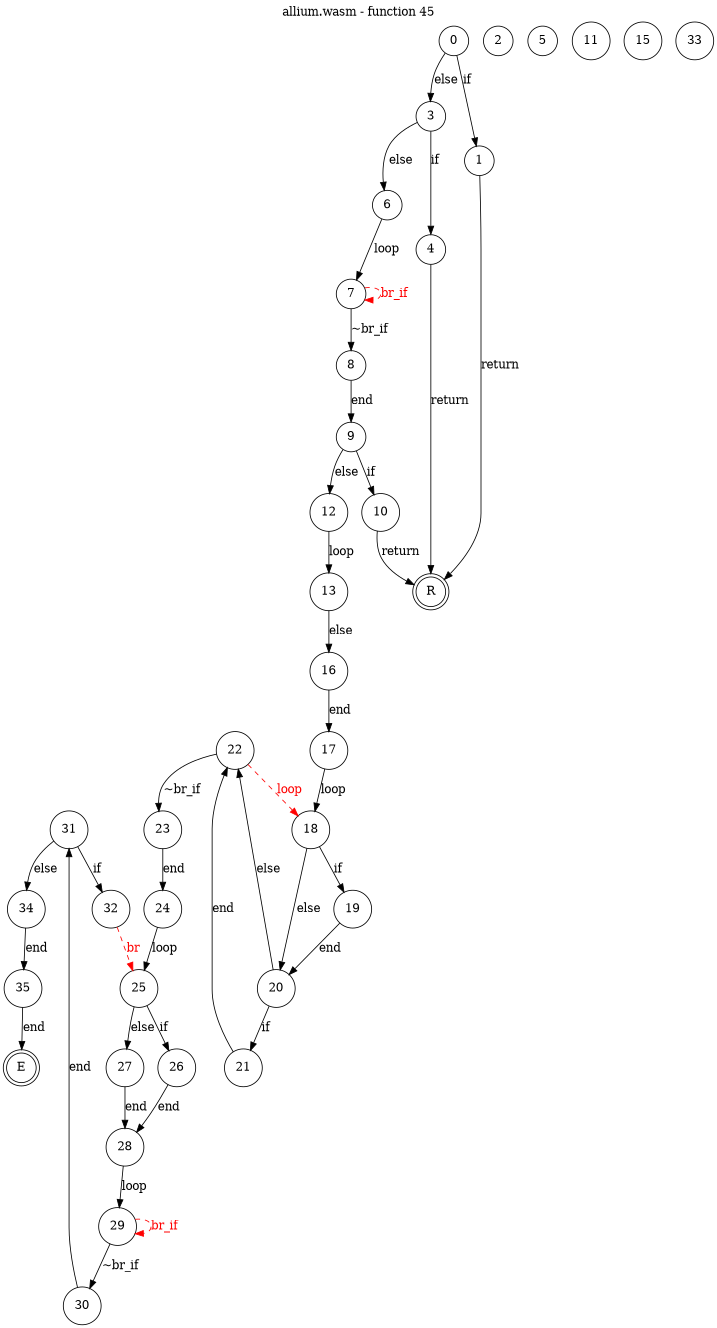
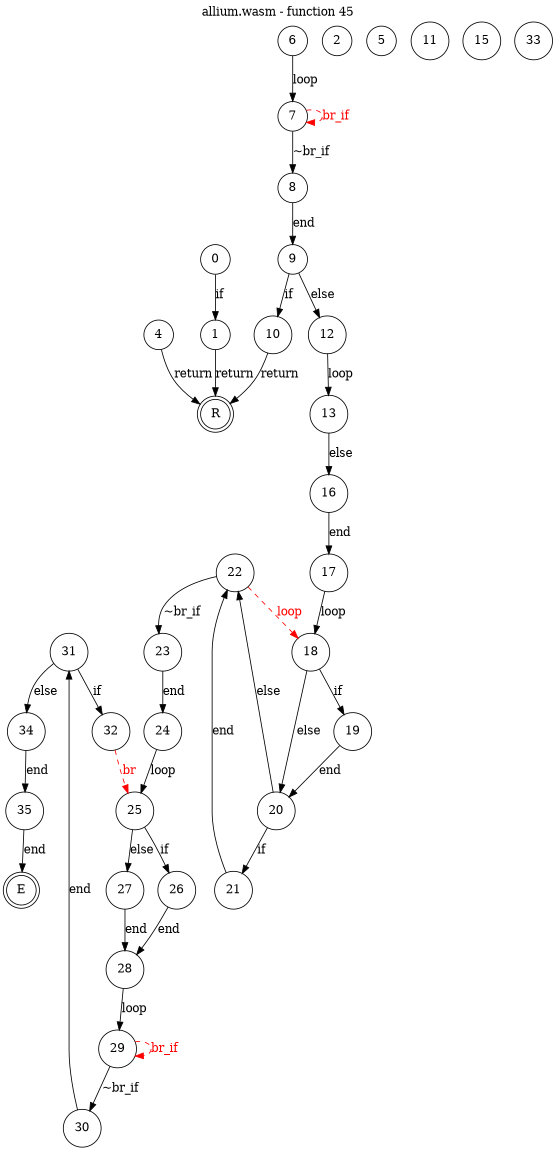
node "3": removed
